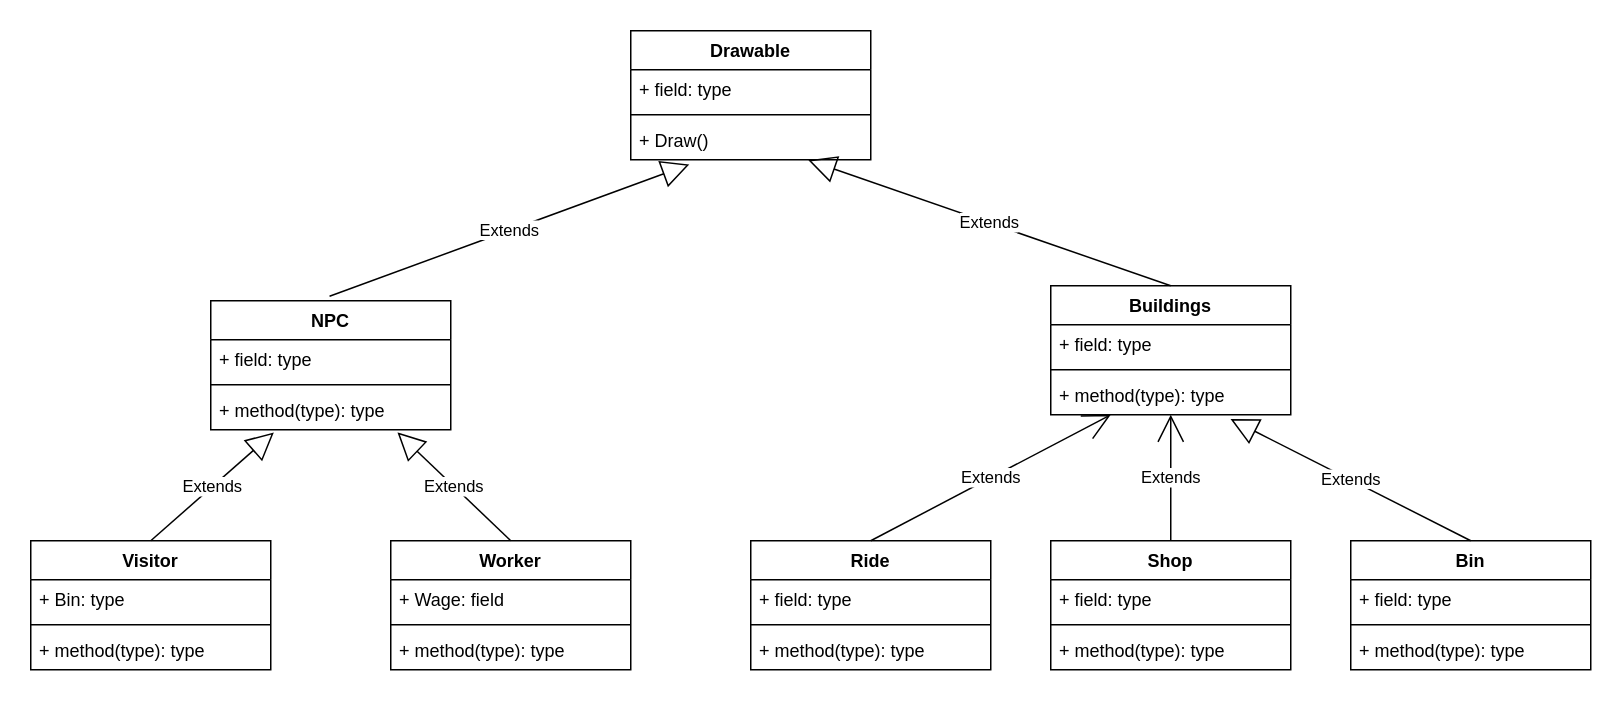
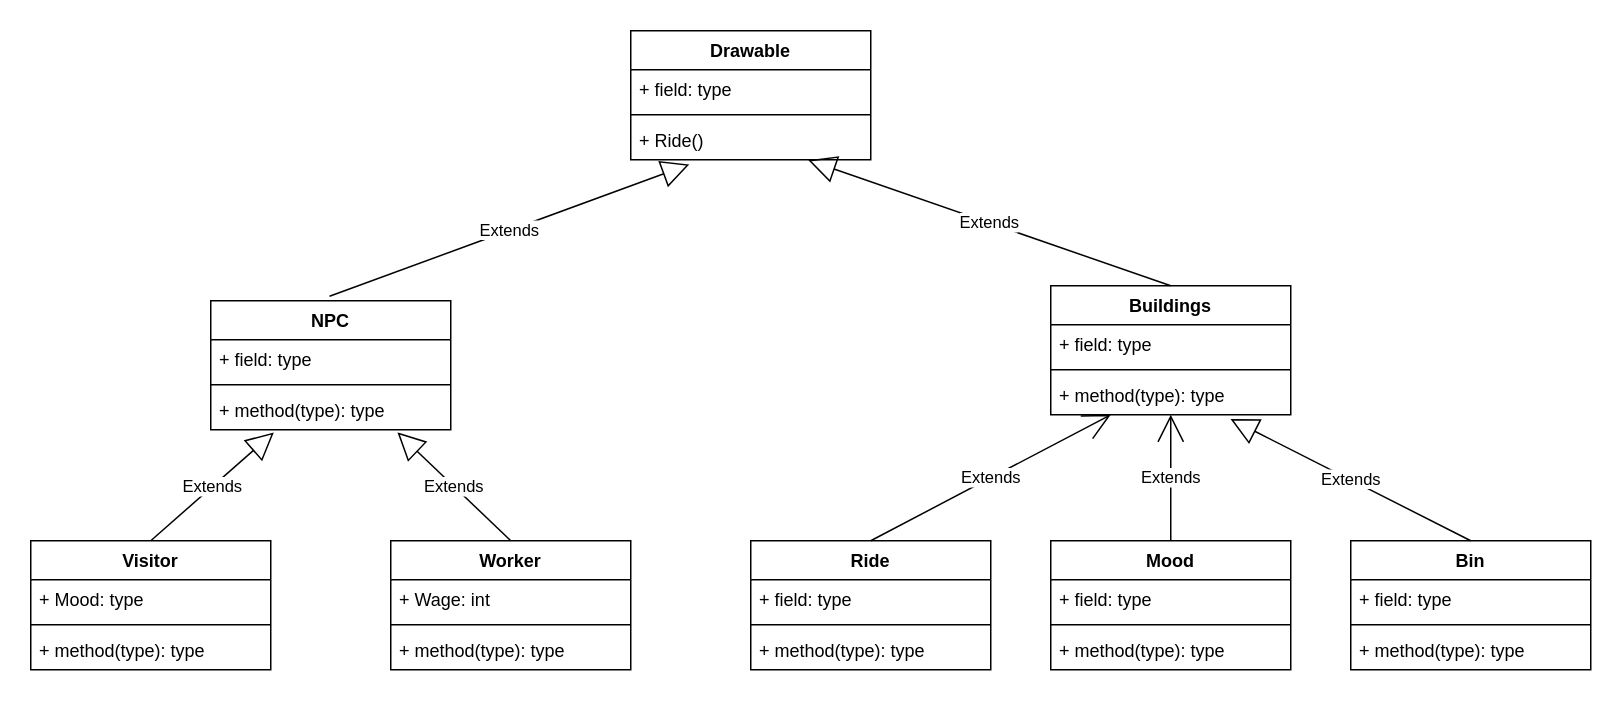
node "+ Draw()": label "+ Draw()" -> "+ Ride()"
node "Shop": label "Shop" -> "Mood"
node "+ Bin: type": label "+ Bin: type" -> "+ Mood: type"
node "+ Wage: field": label "+ Wage: field" -> "+ Wage: int"
